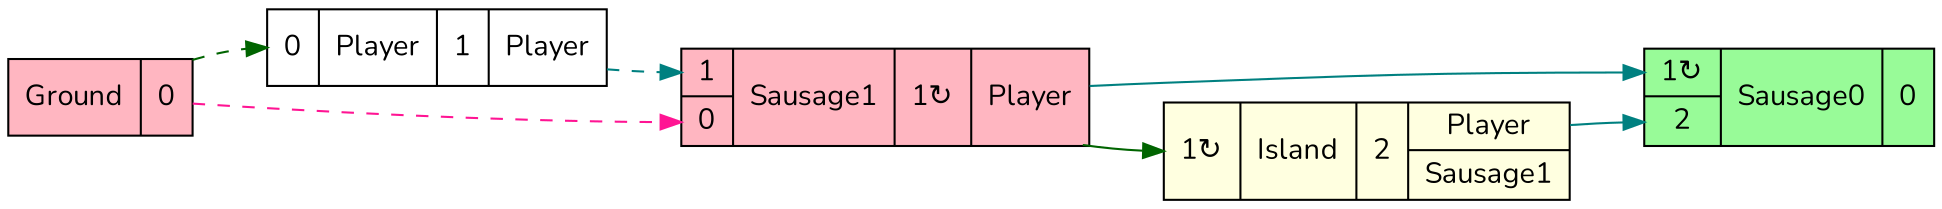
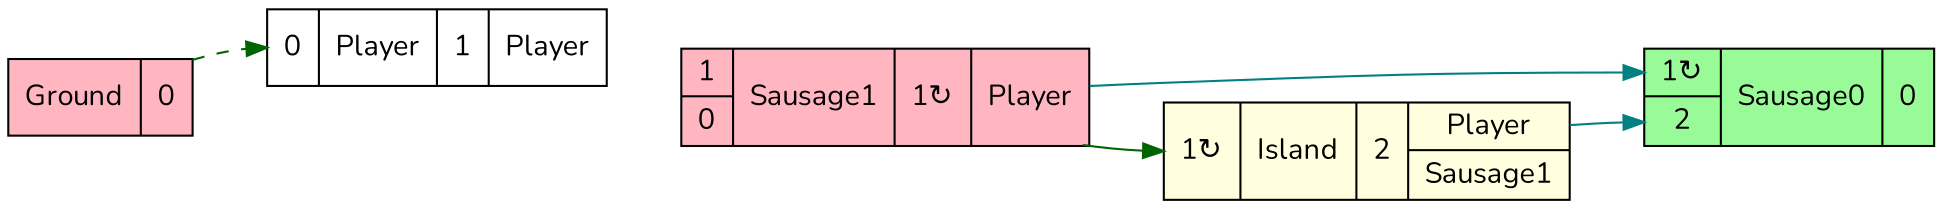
edge "0" -> "1": removed
edge "Ground" -> "1": removed
